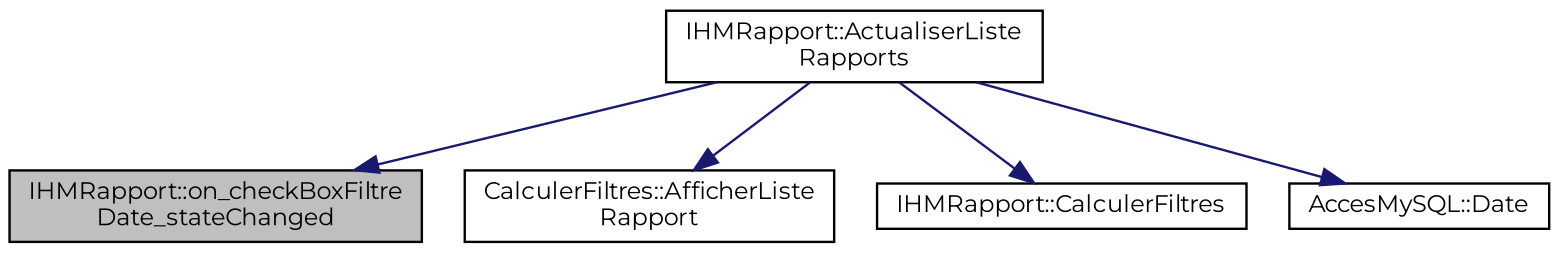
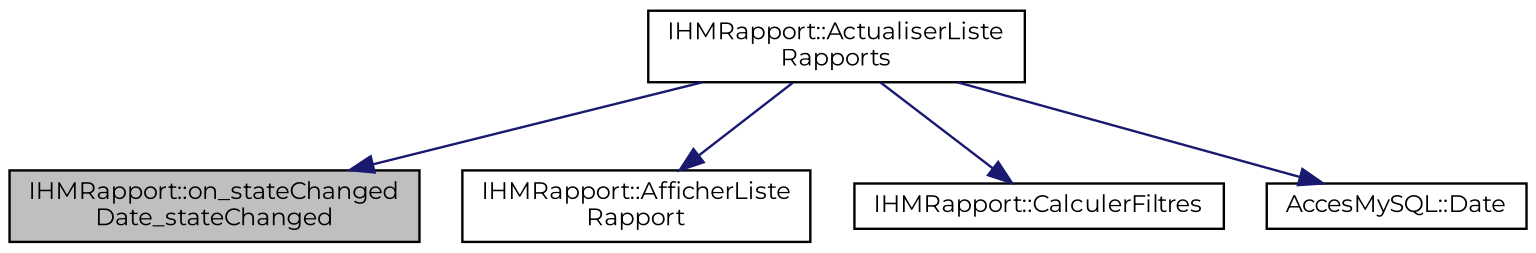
node "IHMRapport::on_checkBoxFiltre Date_stateChanged": label "IHMRapport::on_checkBoxFiltre Date_stateChanged" -> "IHMRapport::on_stateChanged Date_stateChanged"
node "CalculerFiltres::AfficherListe Rapport": label "CalculerFiltres::AfficherListe Rapport" -> "IHMRapport::AfficherListe Rapport"
